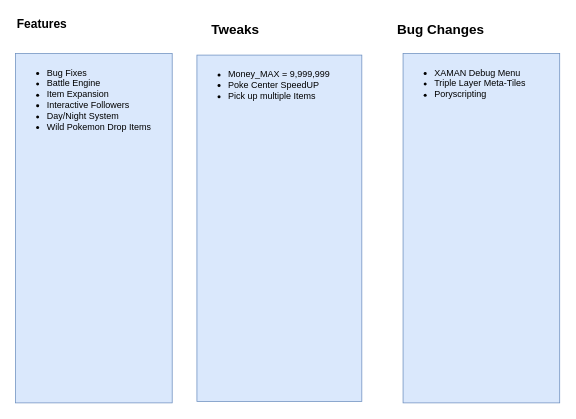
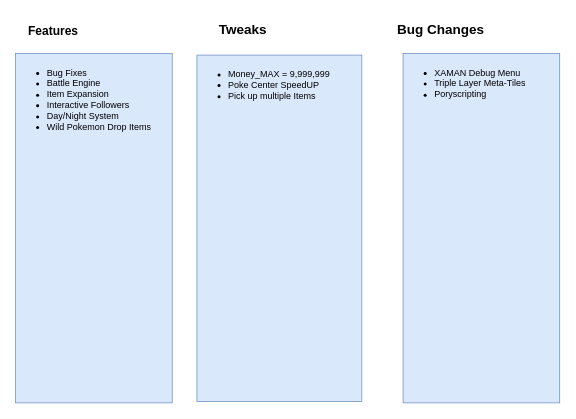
node "Tweaks": moved (235, 30) -> (243, 30)
node "Features": moved (42, 31) -> (53, 39)
